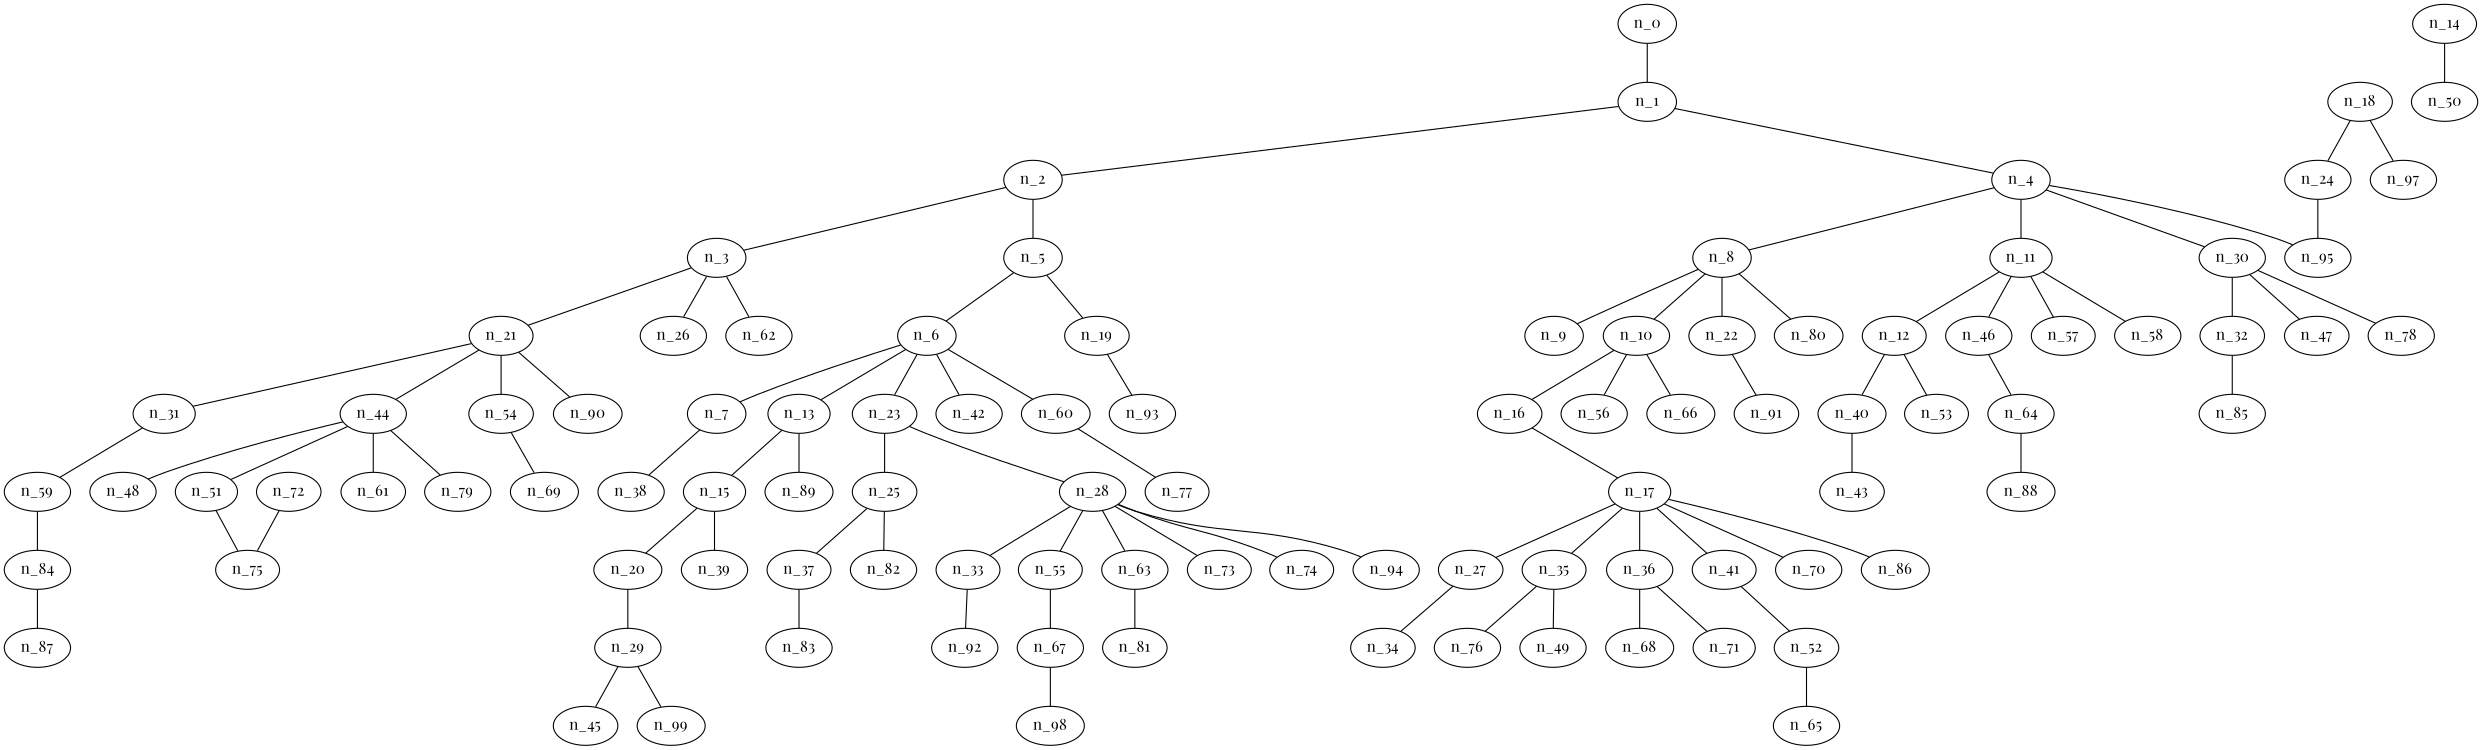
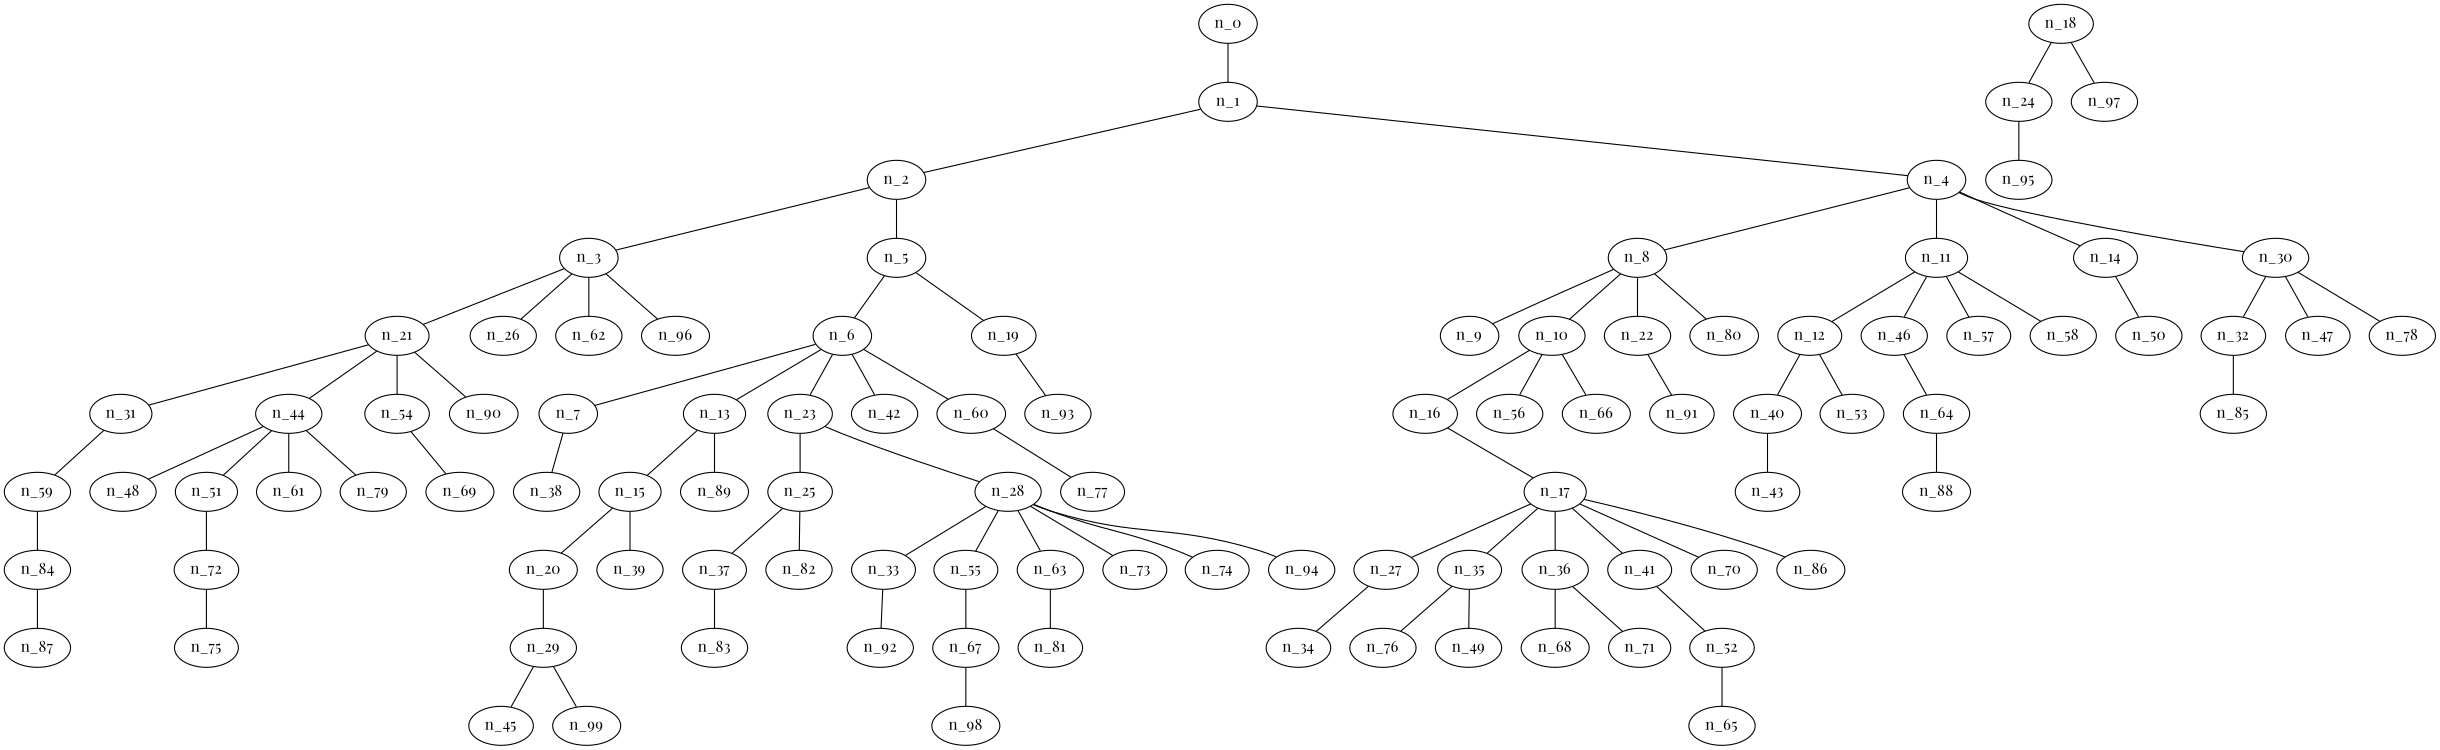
edge "n_4" -- "n_95": now "n_4" -- "n_14"
node "n_96": added
edge "n_51" -- "n_75": now "n_51" -- "n_72"
